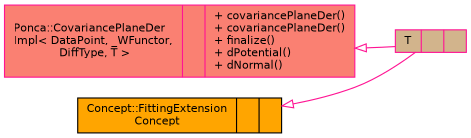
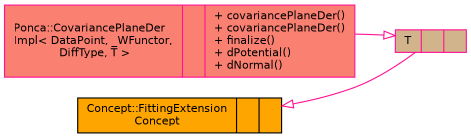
edge "T" -> "Ponca::CovariancePlaneDer": reversed
